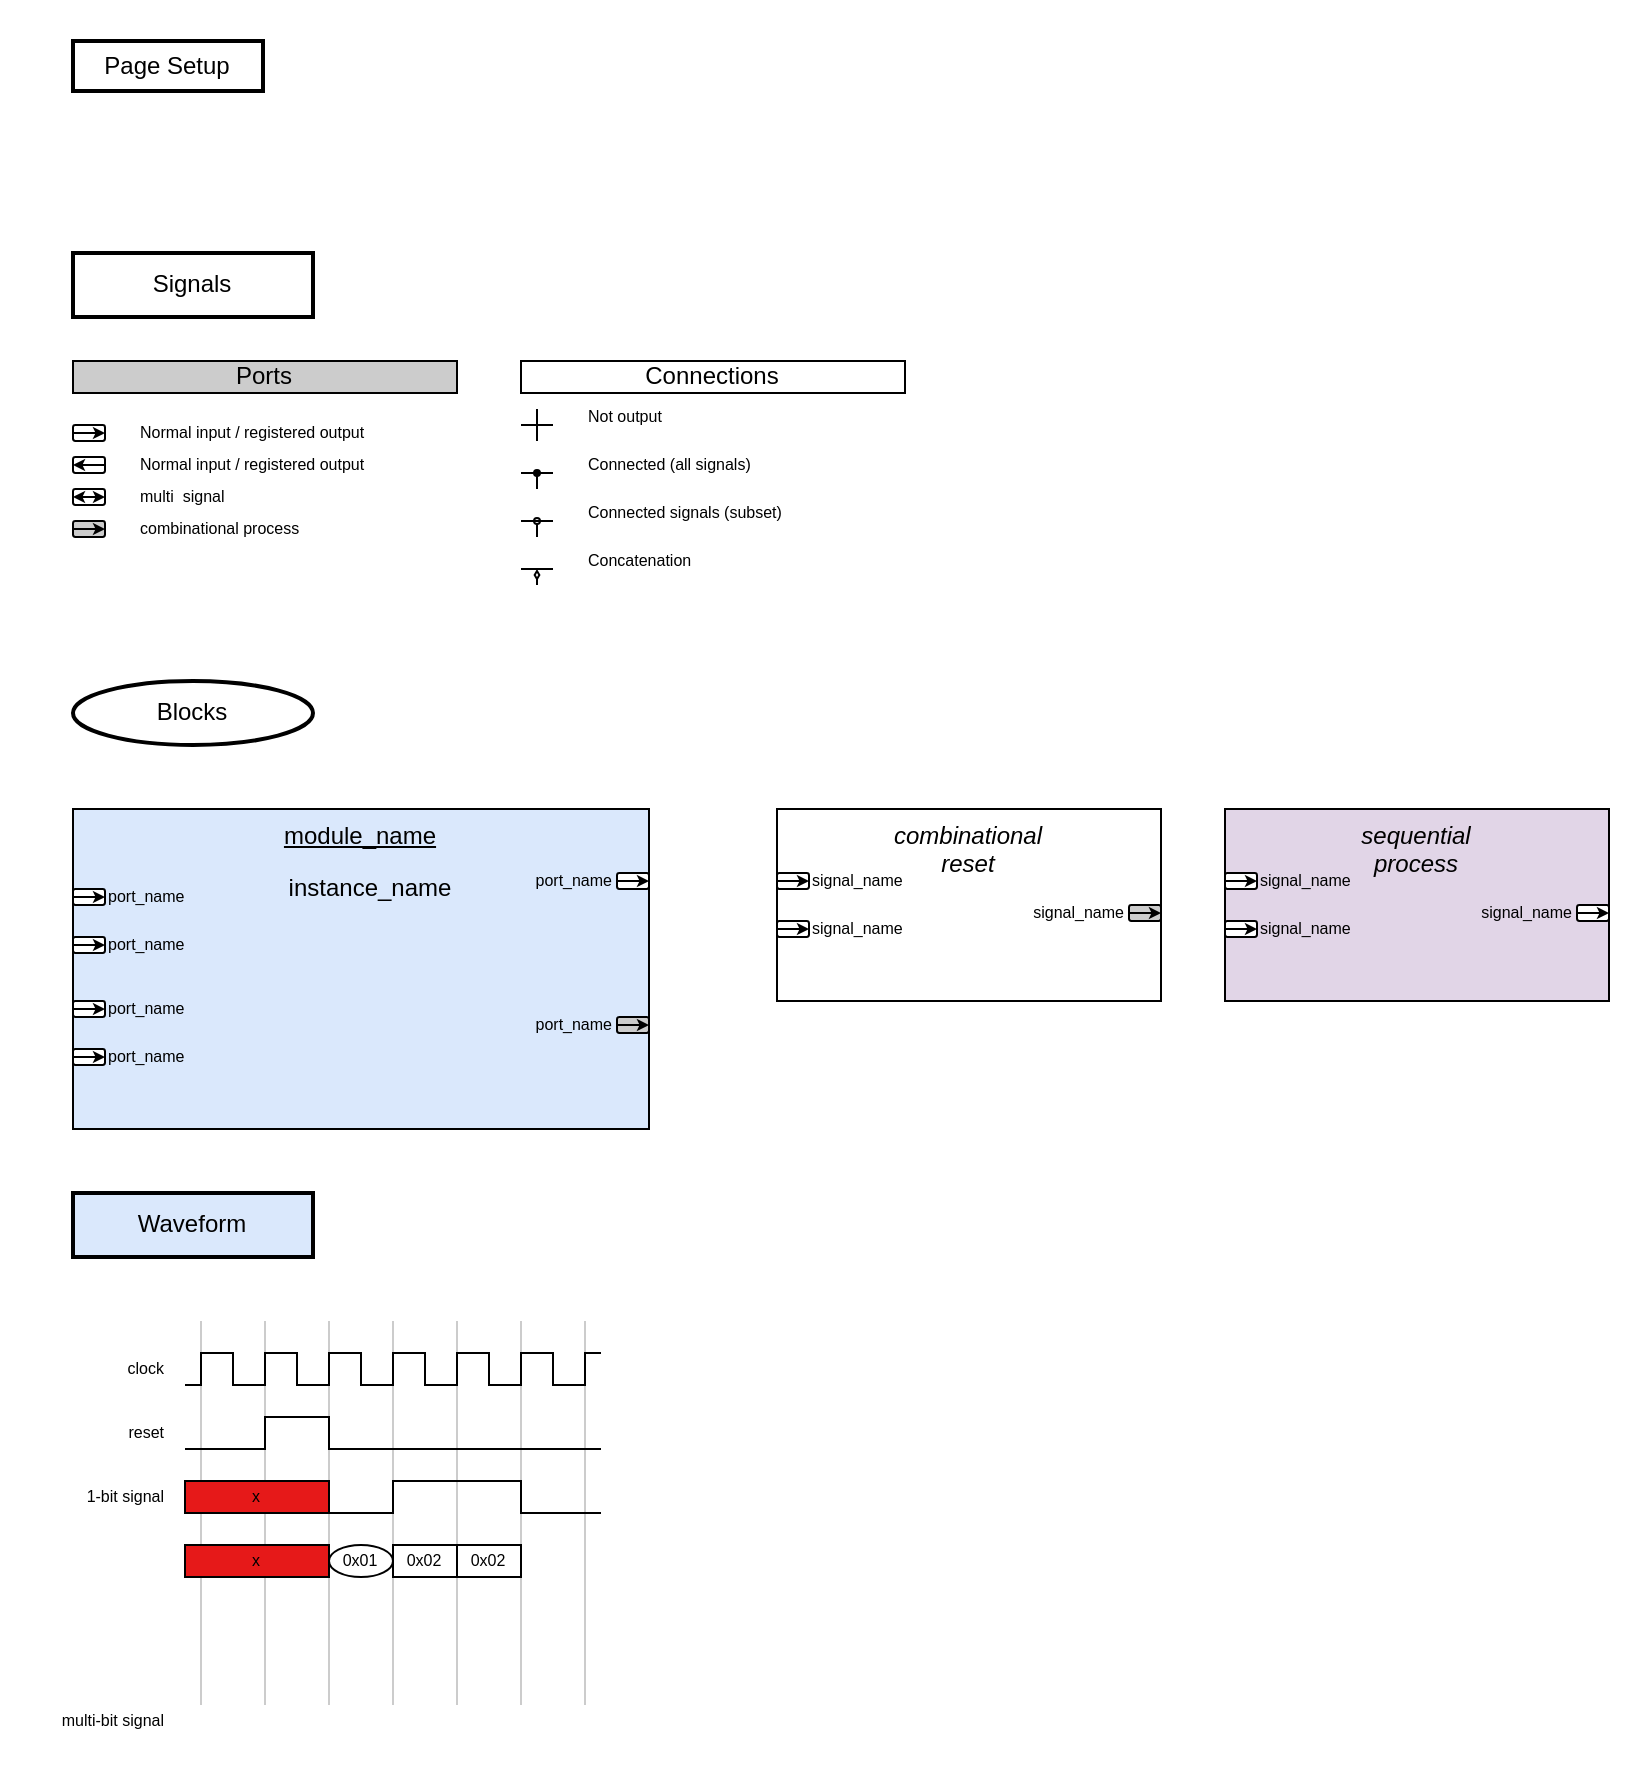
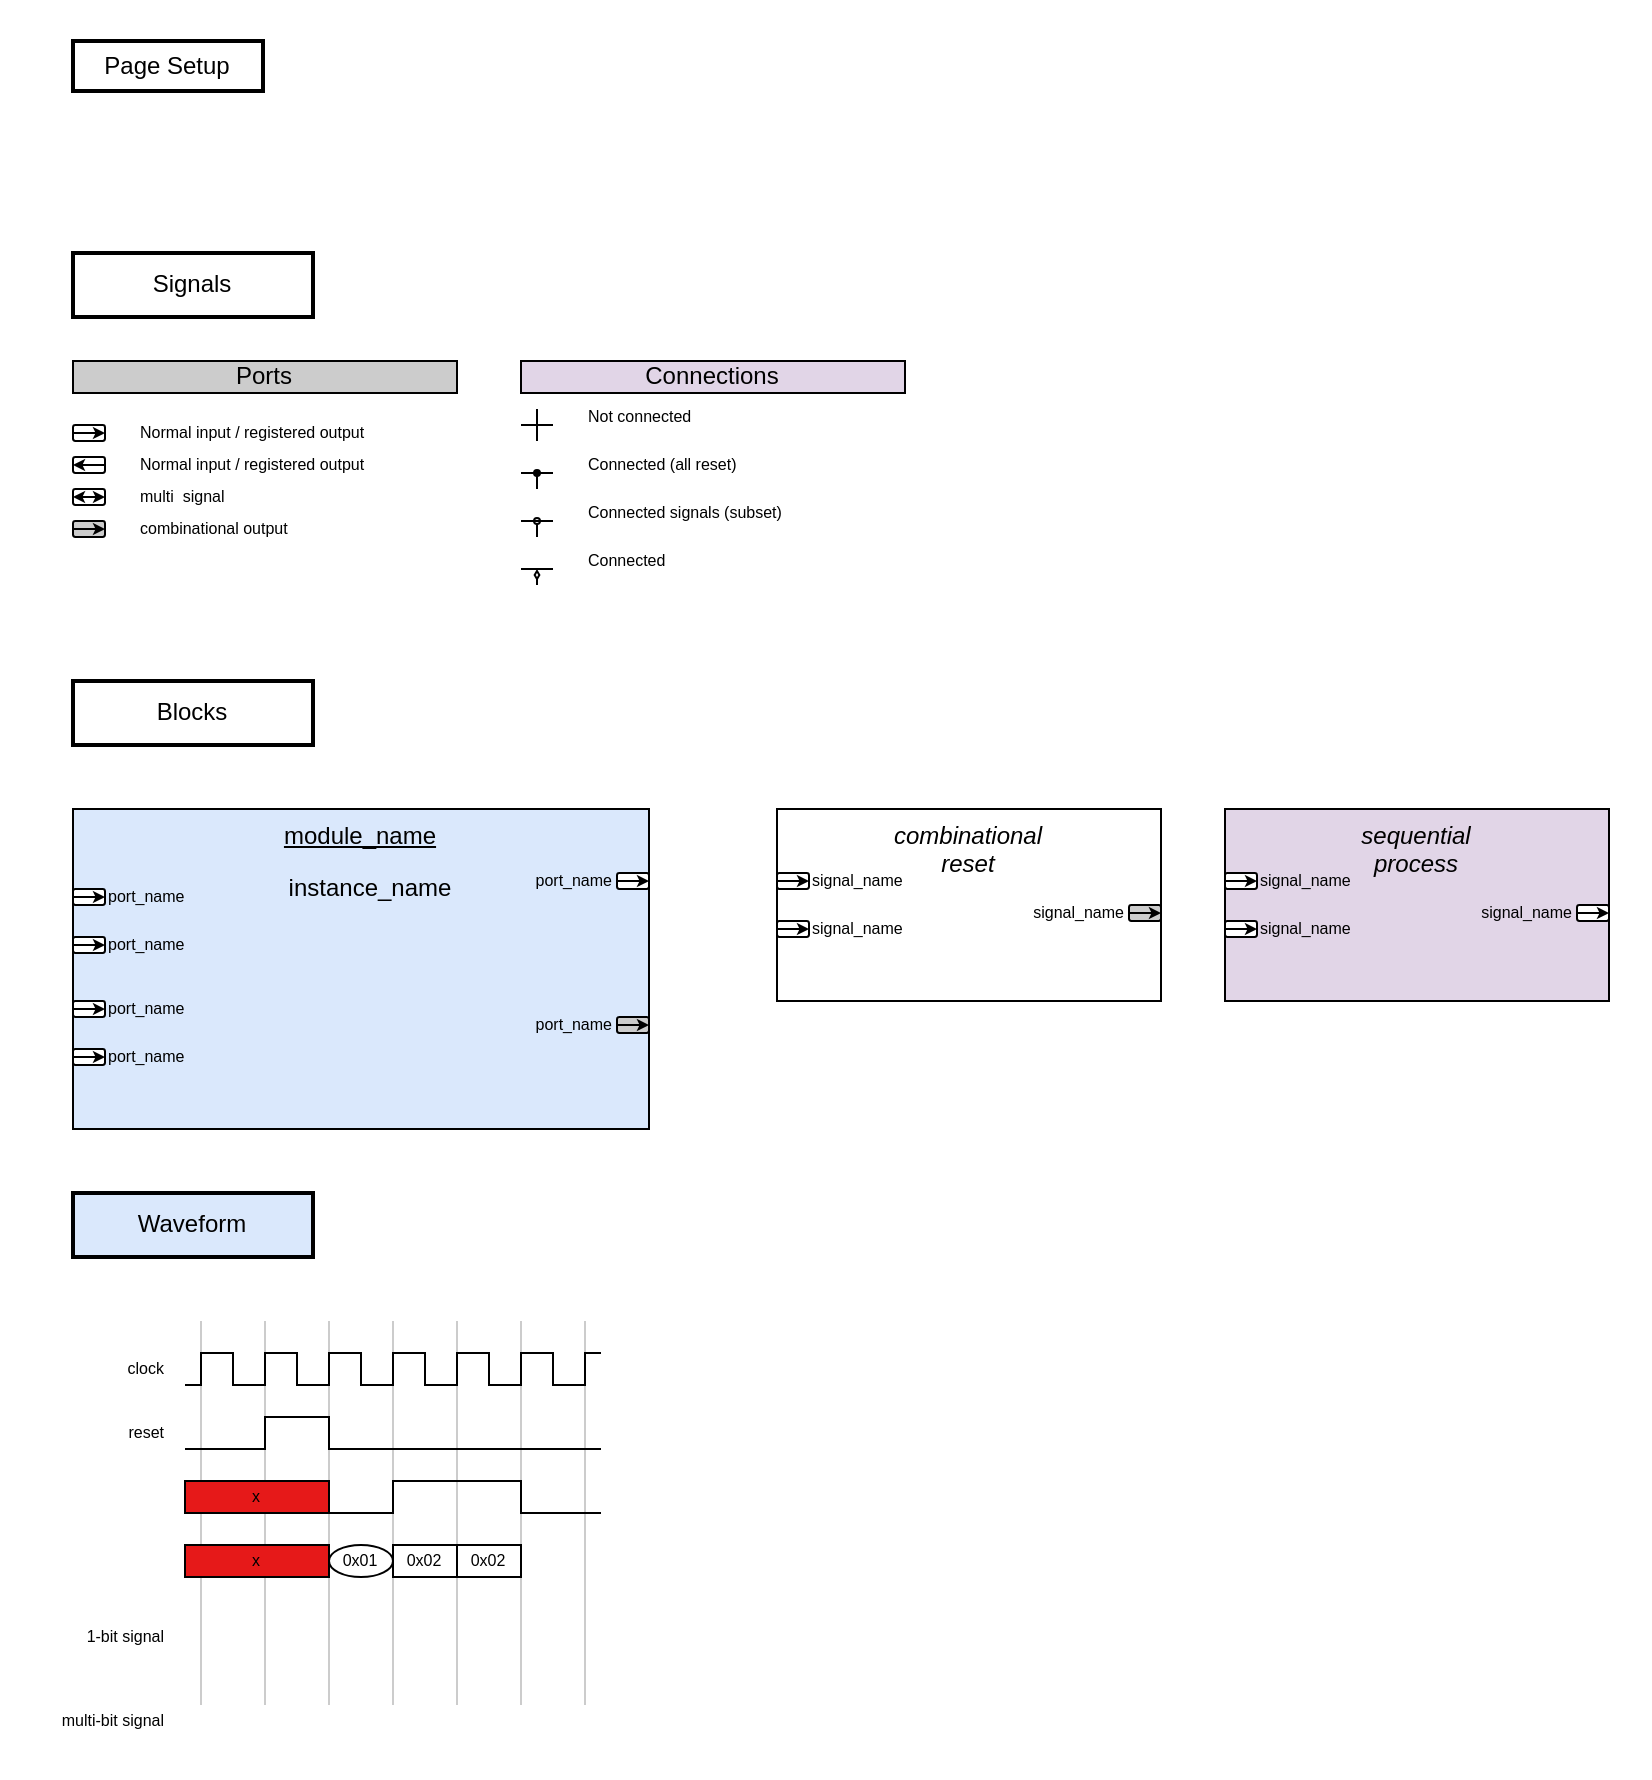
node "Connections": fillcolor #ffffff -> #e1d5e7
node "Not output": label "Not output" -> "Not connected"
node "Connected (all signals)": label "Connected (all signals)" -> "Connected (all reset)"
node "combinational process": label "combinational process" -> "combinational output"
node "Concatenation": label "Concatenation" -> "Connected"
node "Blocks": shape ellipse -> rectangle
node "1-bit signal": moved (105, 1497) -> (105, 1637)
